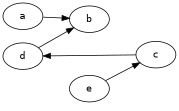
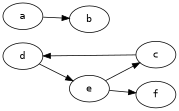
edge "d" -> "b": now "d" -> "e"
node "f": added
